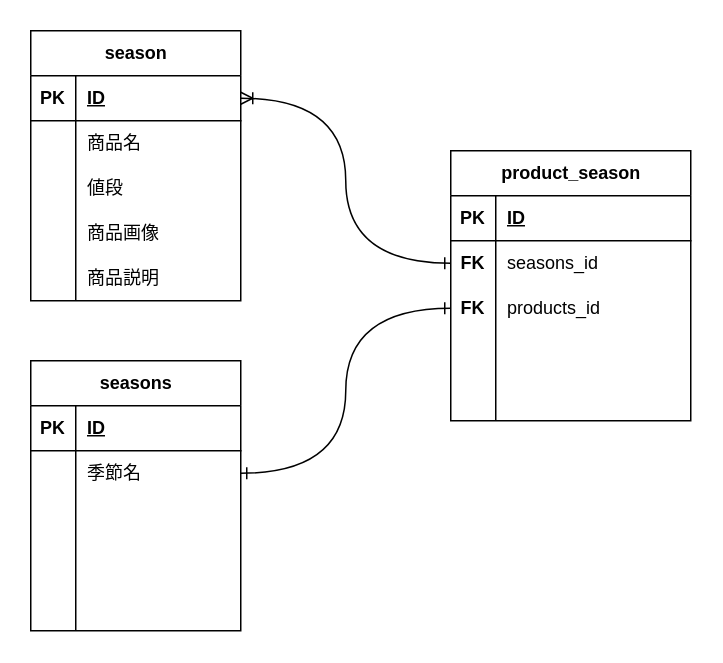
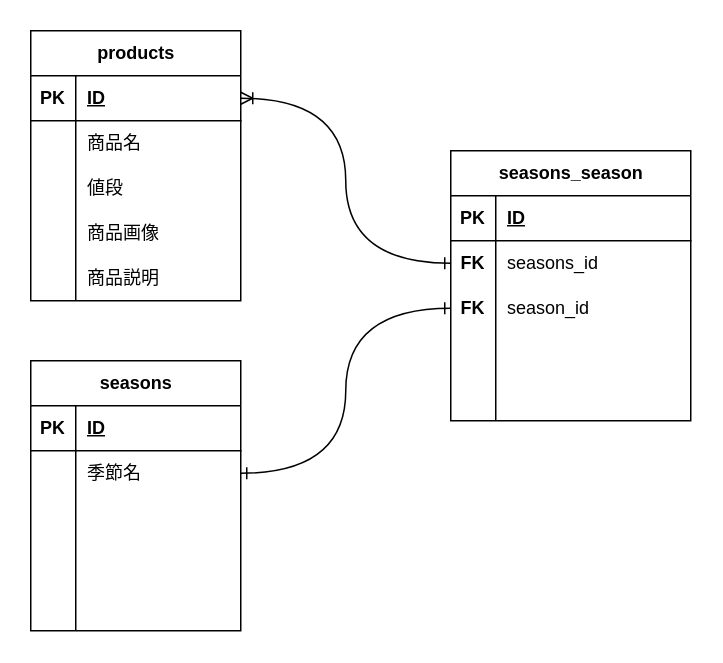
node "season": label "season" -> "products"
node "product_season": label "product_season" -> "seasons_season"
node "products_id": label "products_id" -> "season_id"
